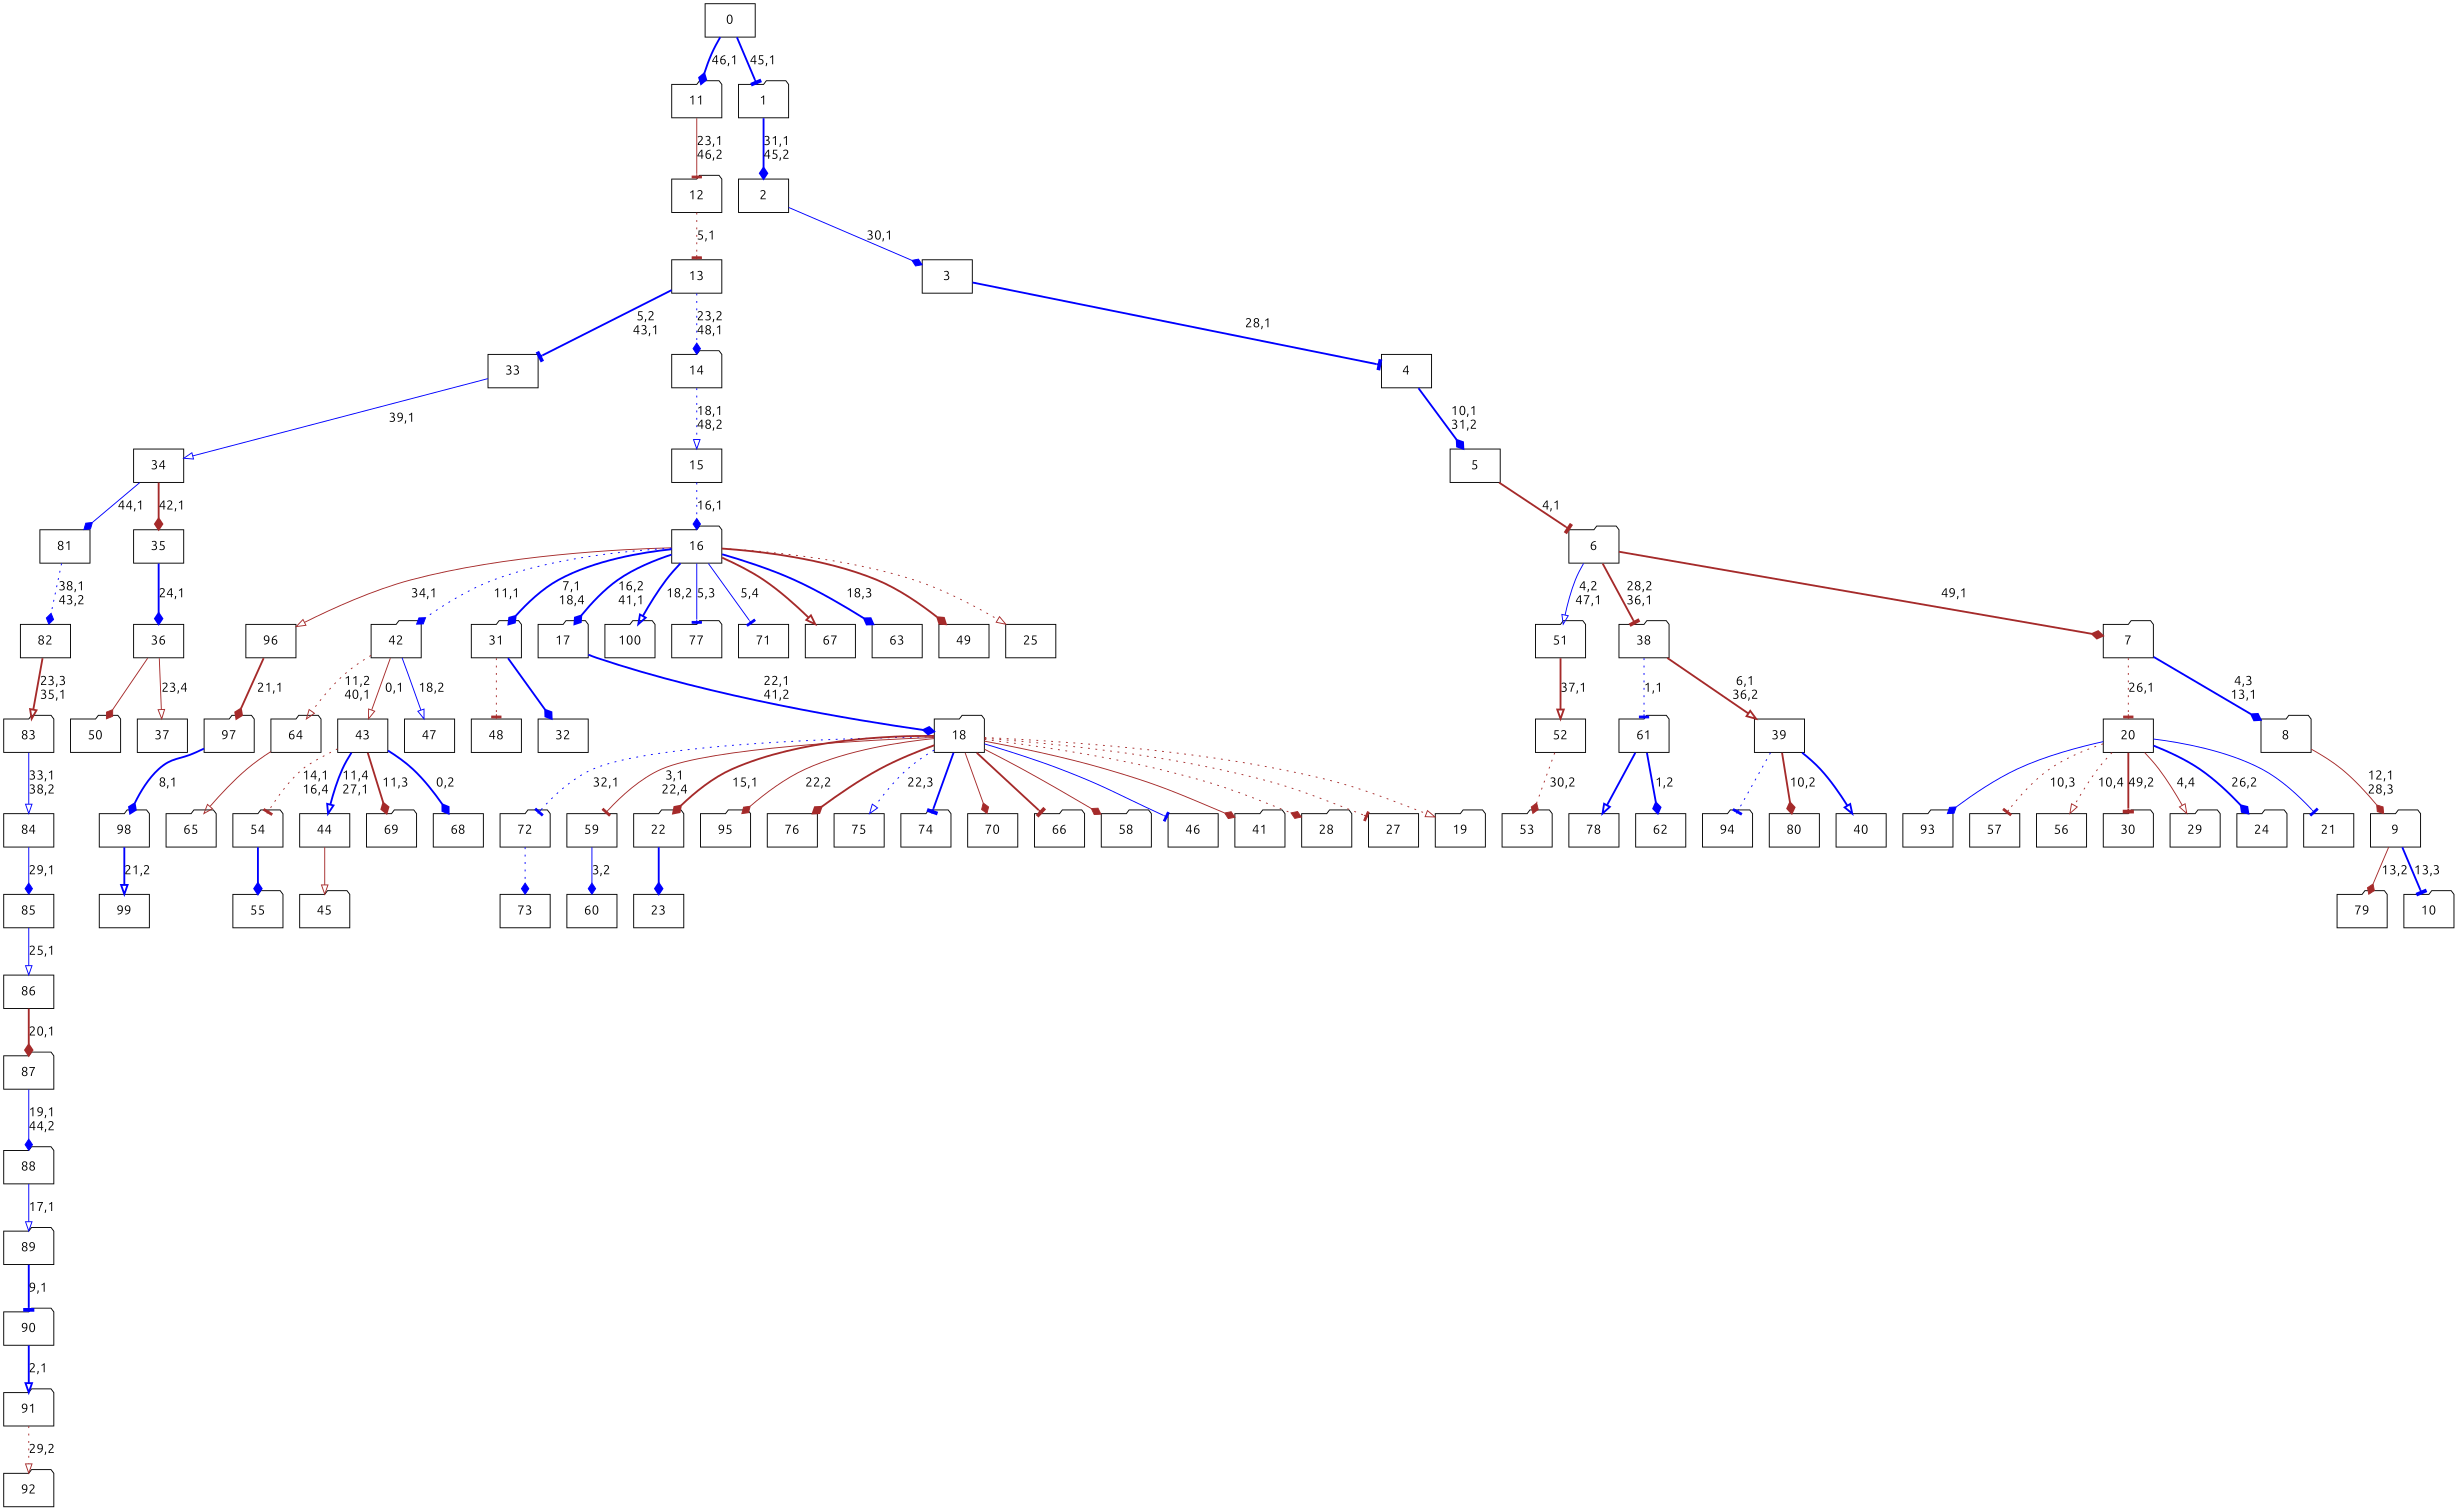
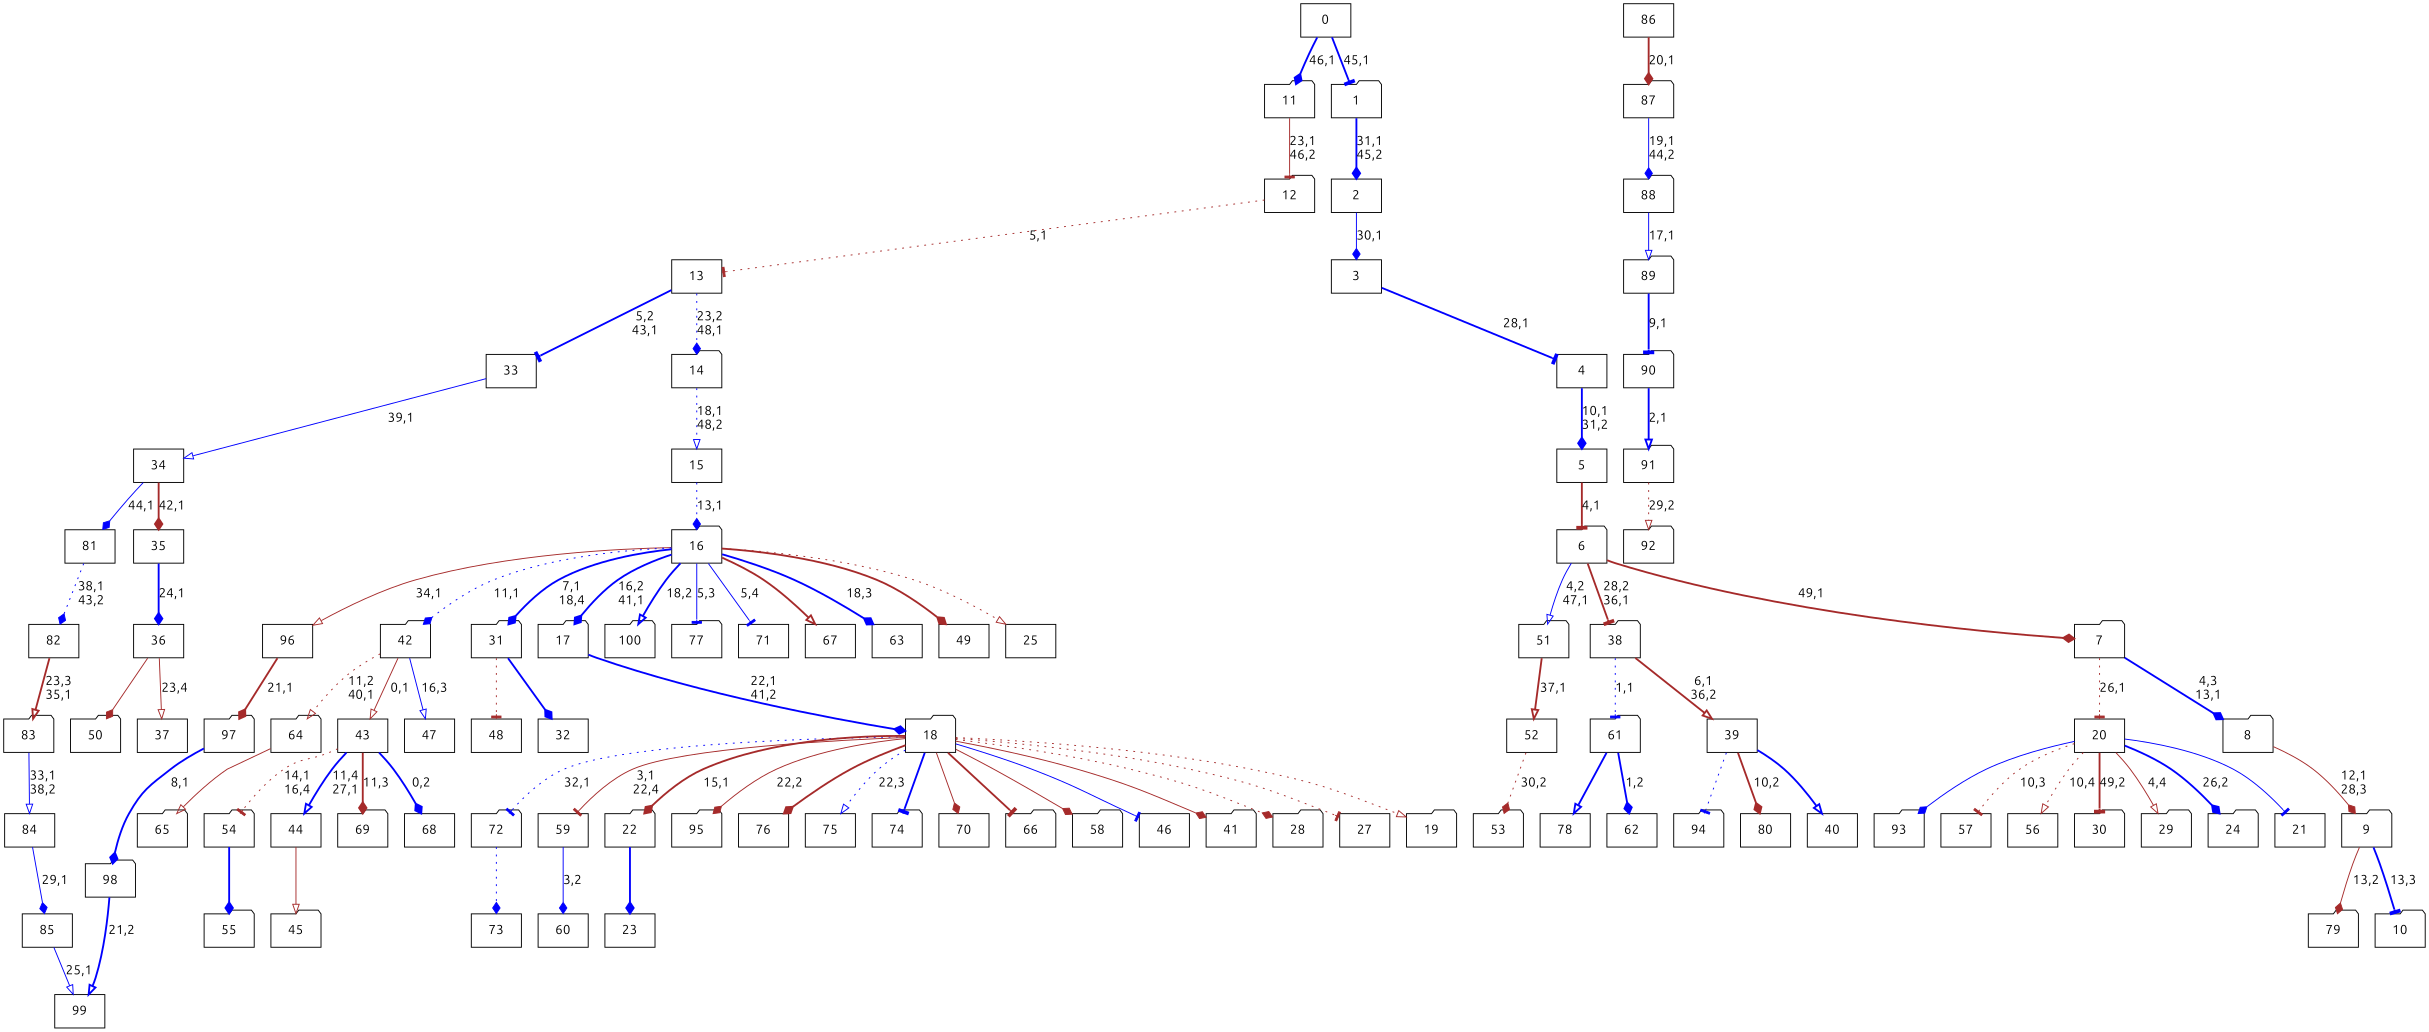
edge "15" -> "16": label "16,1" -> "13,1"
edge "42" -> "47": label "18,2" -> "16,3"
edge "85" -> "86": now "85" -> "99"
